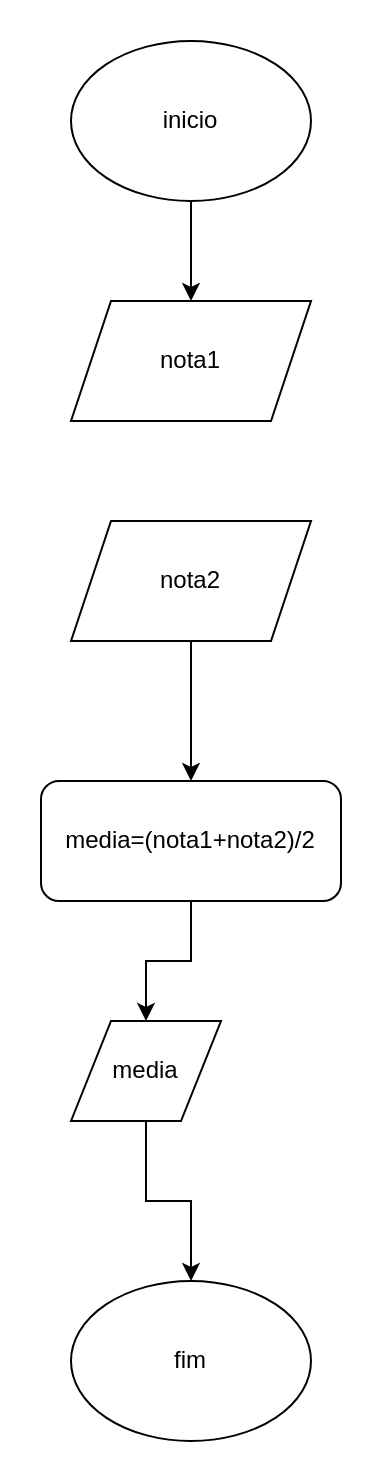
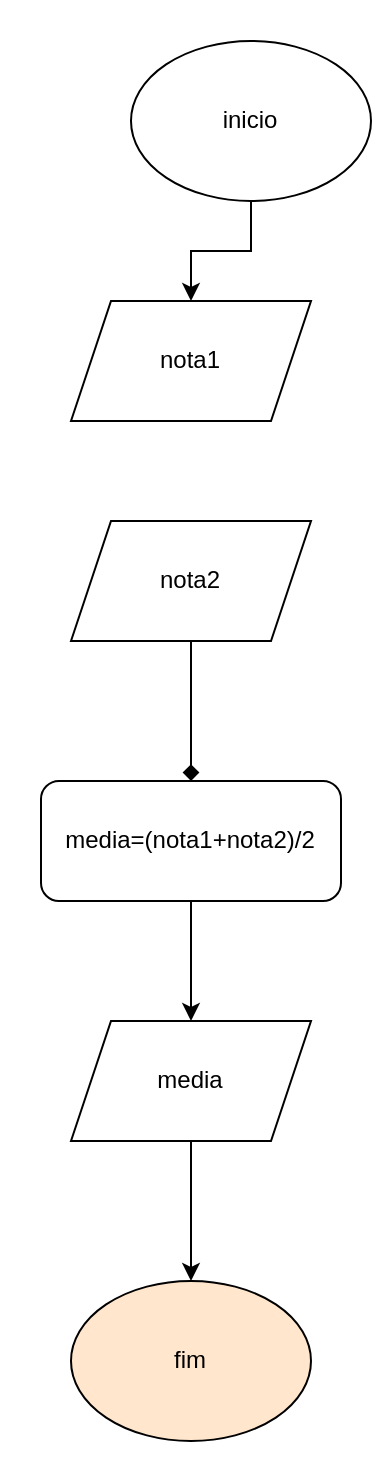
node "inicio": moved (191, 121) -> (251, 121)
edge "nota2" -> "media=(nota1+nota2)/2": arrowhead classic -> diamond
node "media": size 150x100 -> 240x120
node "fim": fillcolor #ffffff -> #ffe6cc
